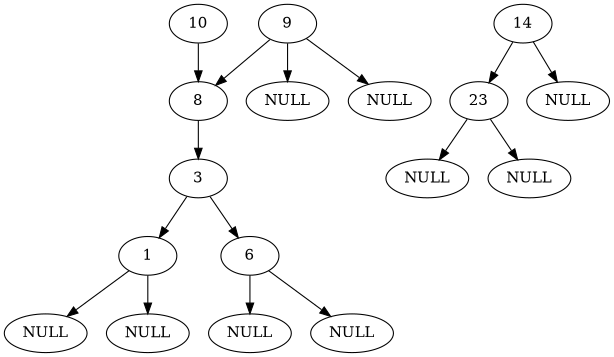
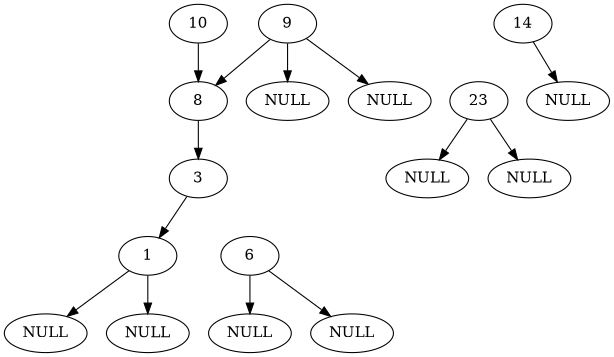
edge "14" -> "23": removed
edge "3" -> "6": removed
